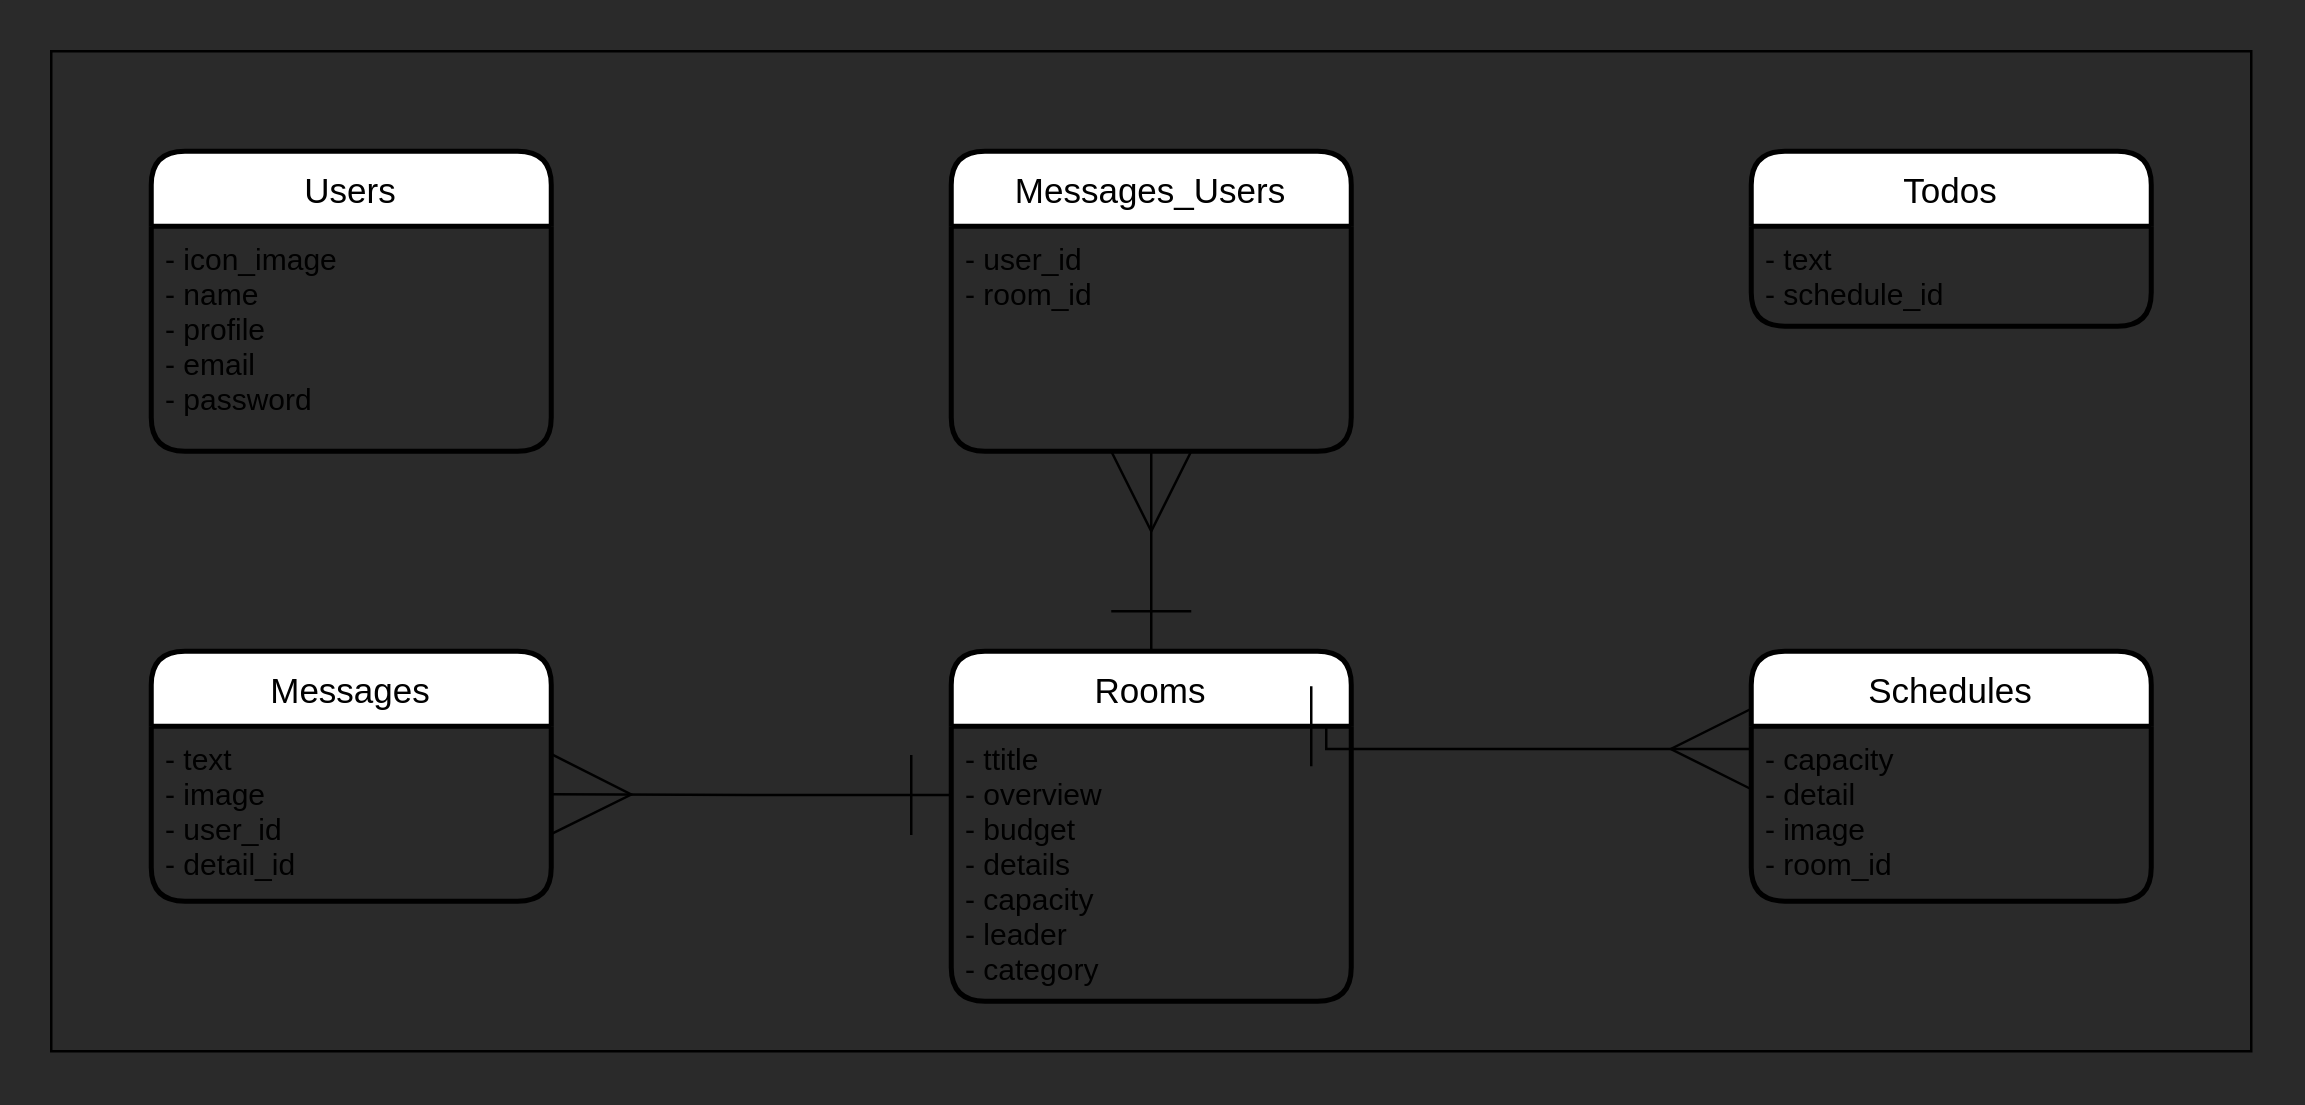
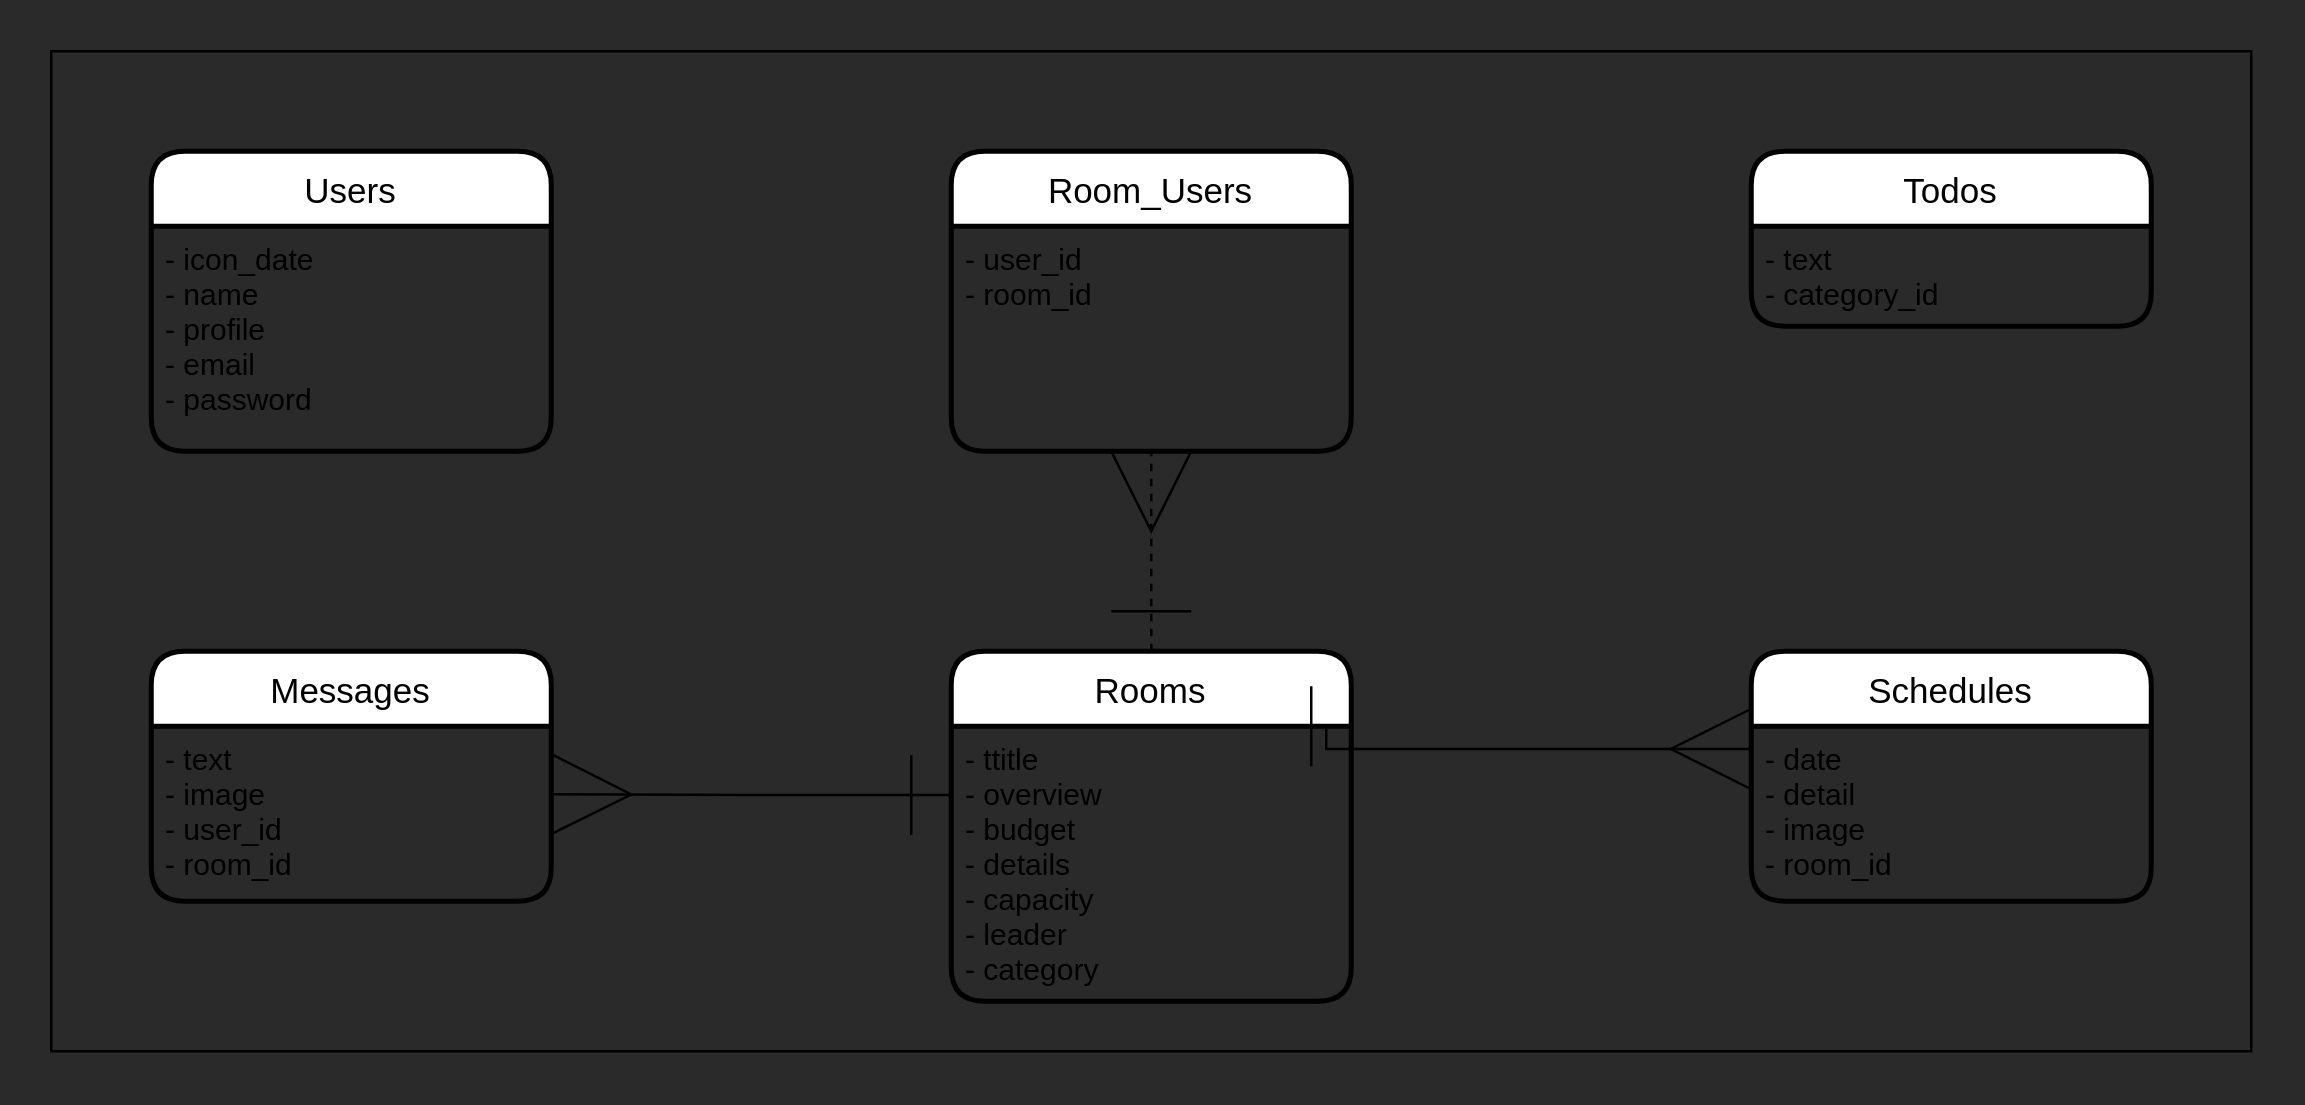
node "Messages_Users": label "Messages_Users" -> "Room_Users"
node "- icon_image - name - profile - email - password": label "- icon_image - name - profile - email - password" -> "- icon_date - name - profile - email - password"
node "- text - schedule_id": label "- text - schedule_id" -> "- text - category_id"
edge "- user_id - room_id" -- "Rooms": style solid -> dashed
node "- text - image - user_id - detail_id": label "- text - image - user_id - detail_id" -> "- text - image - user_id - room_id"
node "- capacity - detail - image - room_id": label "- capacity - detail - image - room_id" -> "- date - detail - image - room_id"
